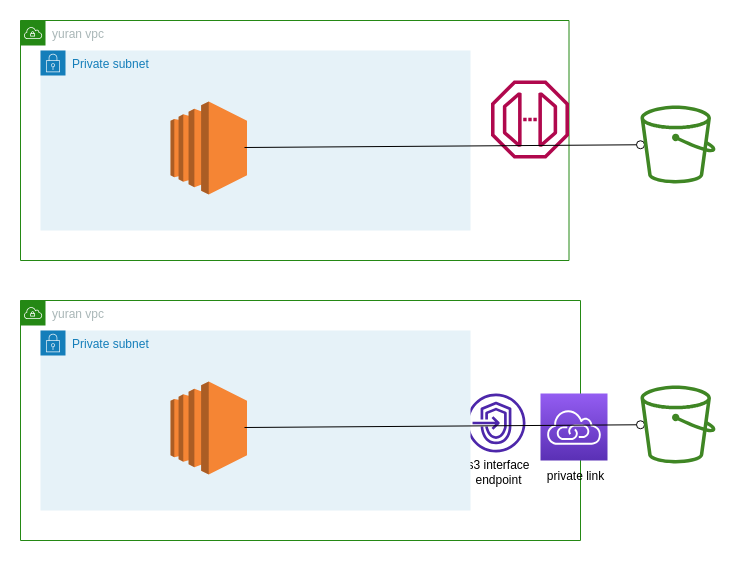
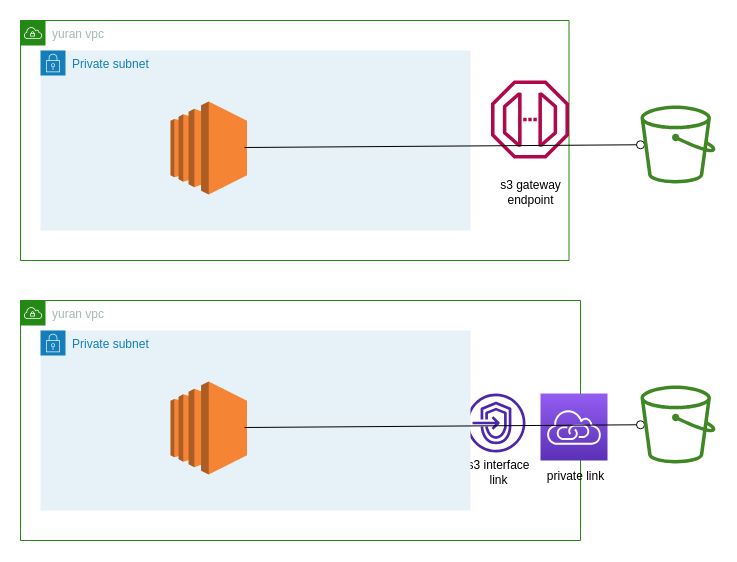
node "s3 gateway endpoint": added
node "s3 interface endpoint": label "s3 interface endpoint" -> "s3 interface link"
